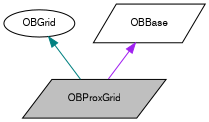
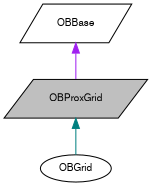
edge "OBProxGrid" -> "OBGrid": reversed
